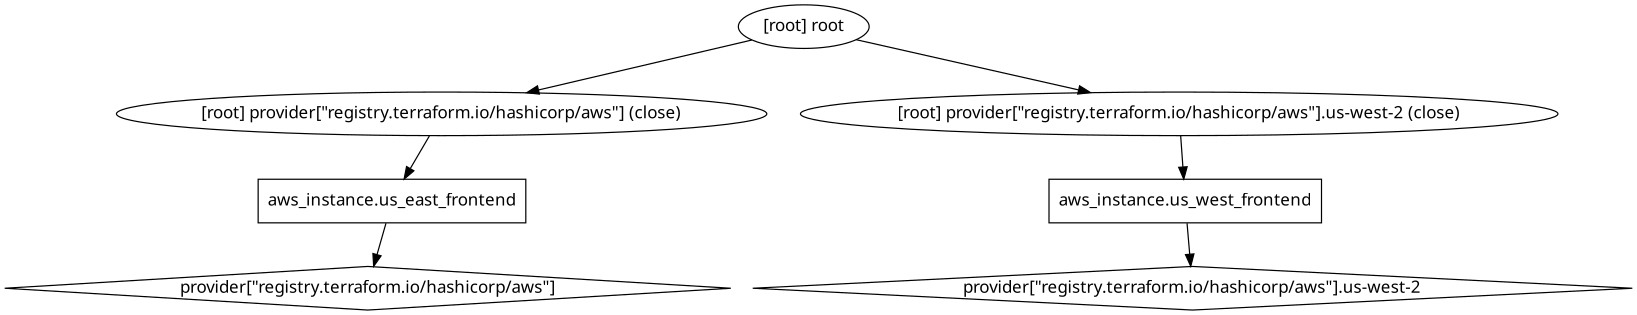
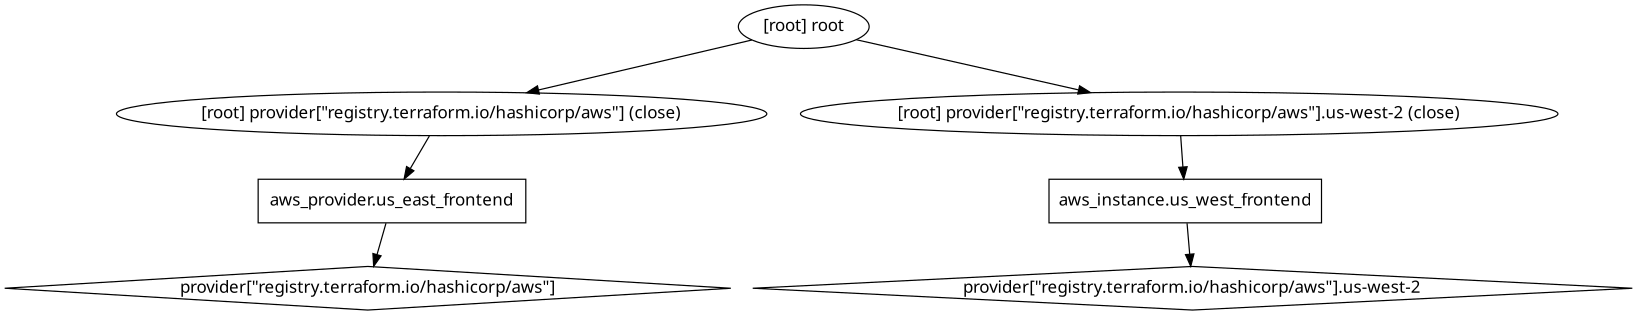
node "aws_instance.us_east_frontend": label "aws_instance.us_east_frontend" -> "aws_provider.us_east_frontend"
